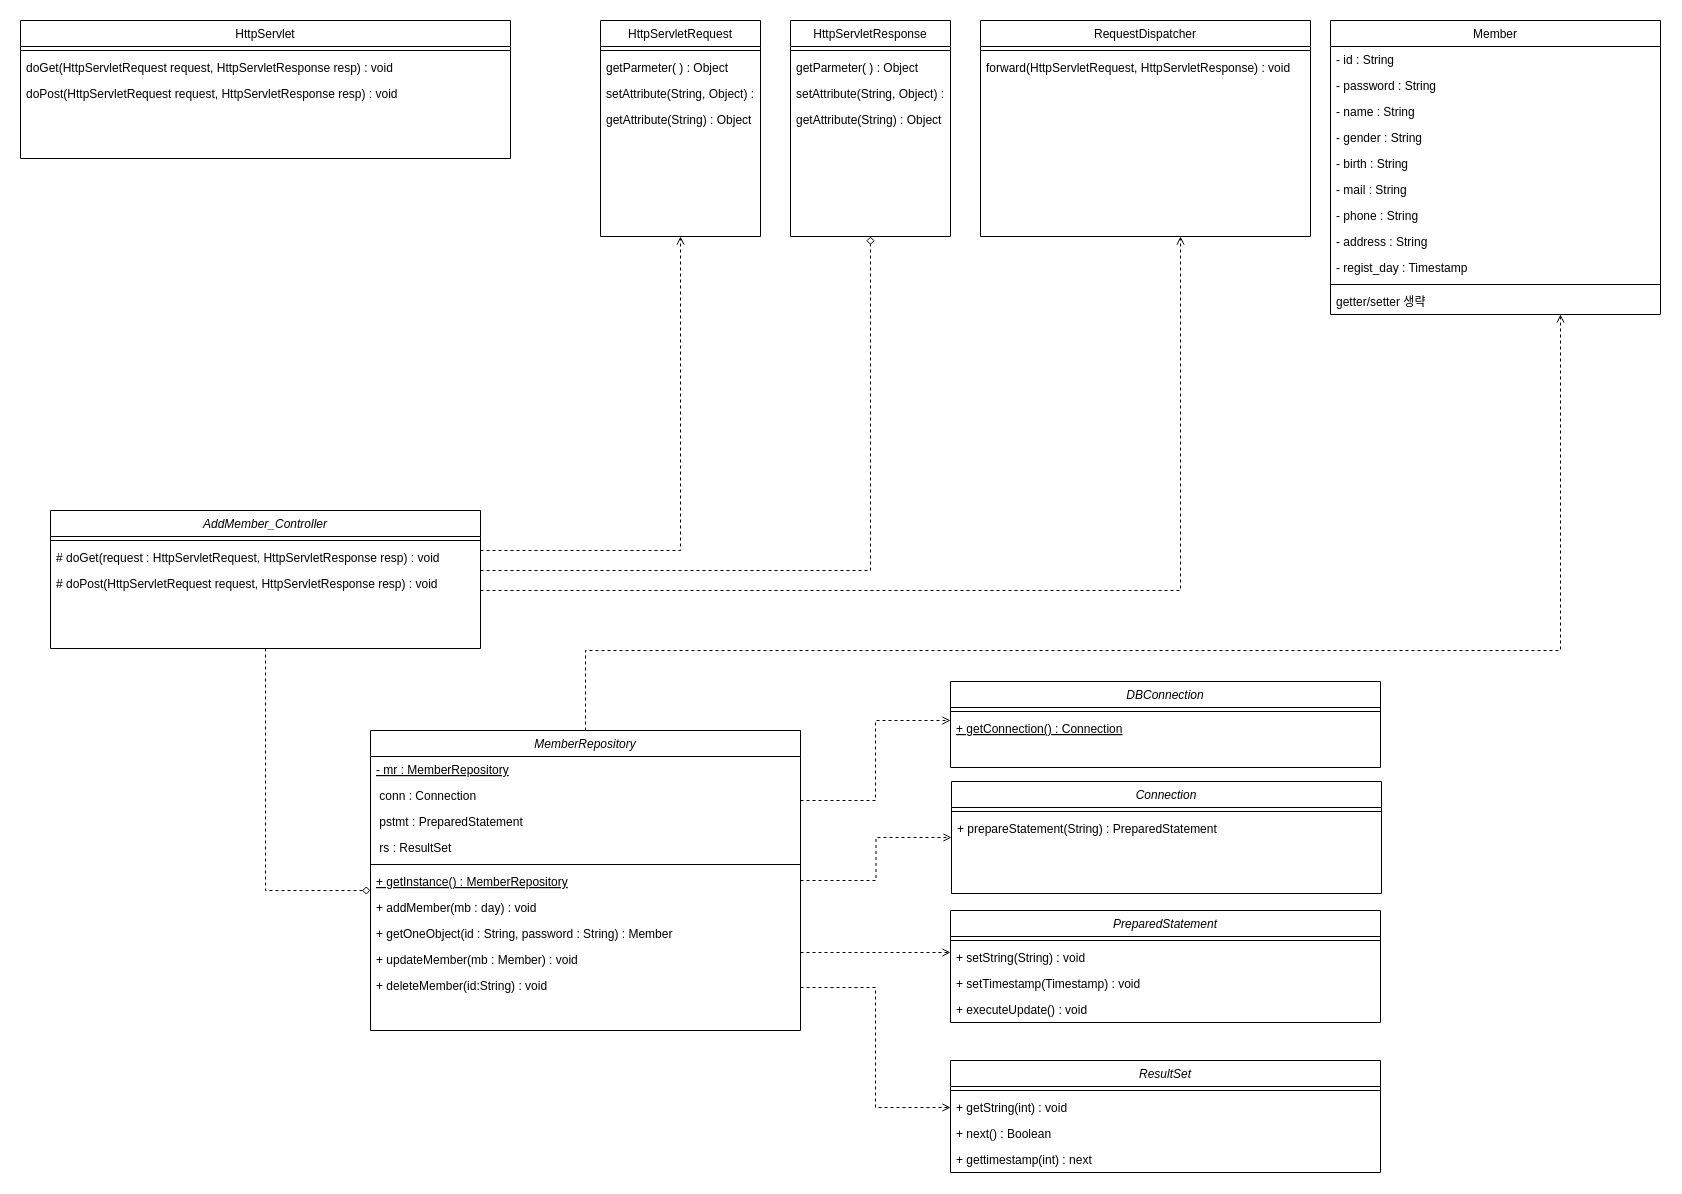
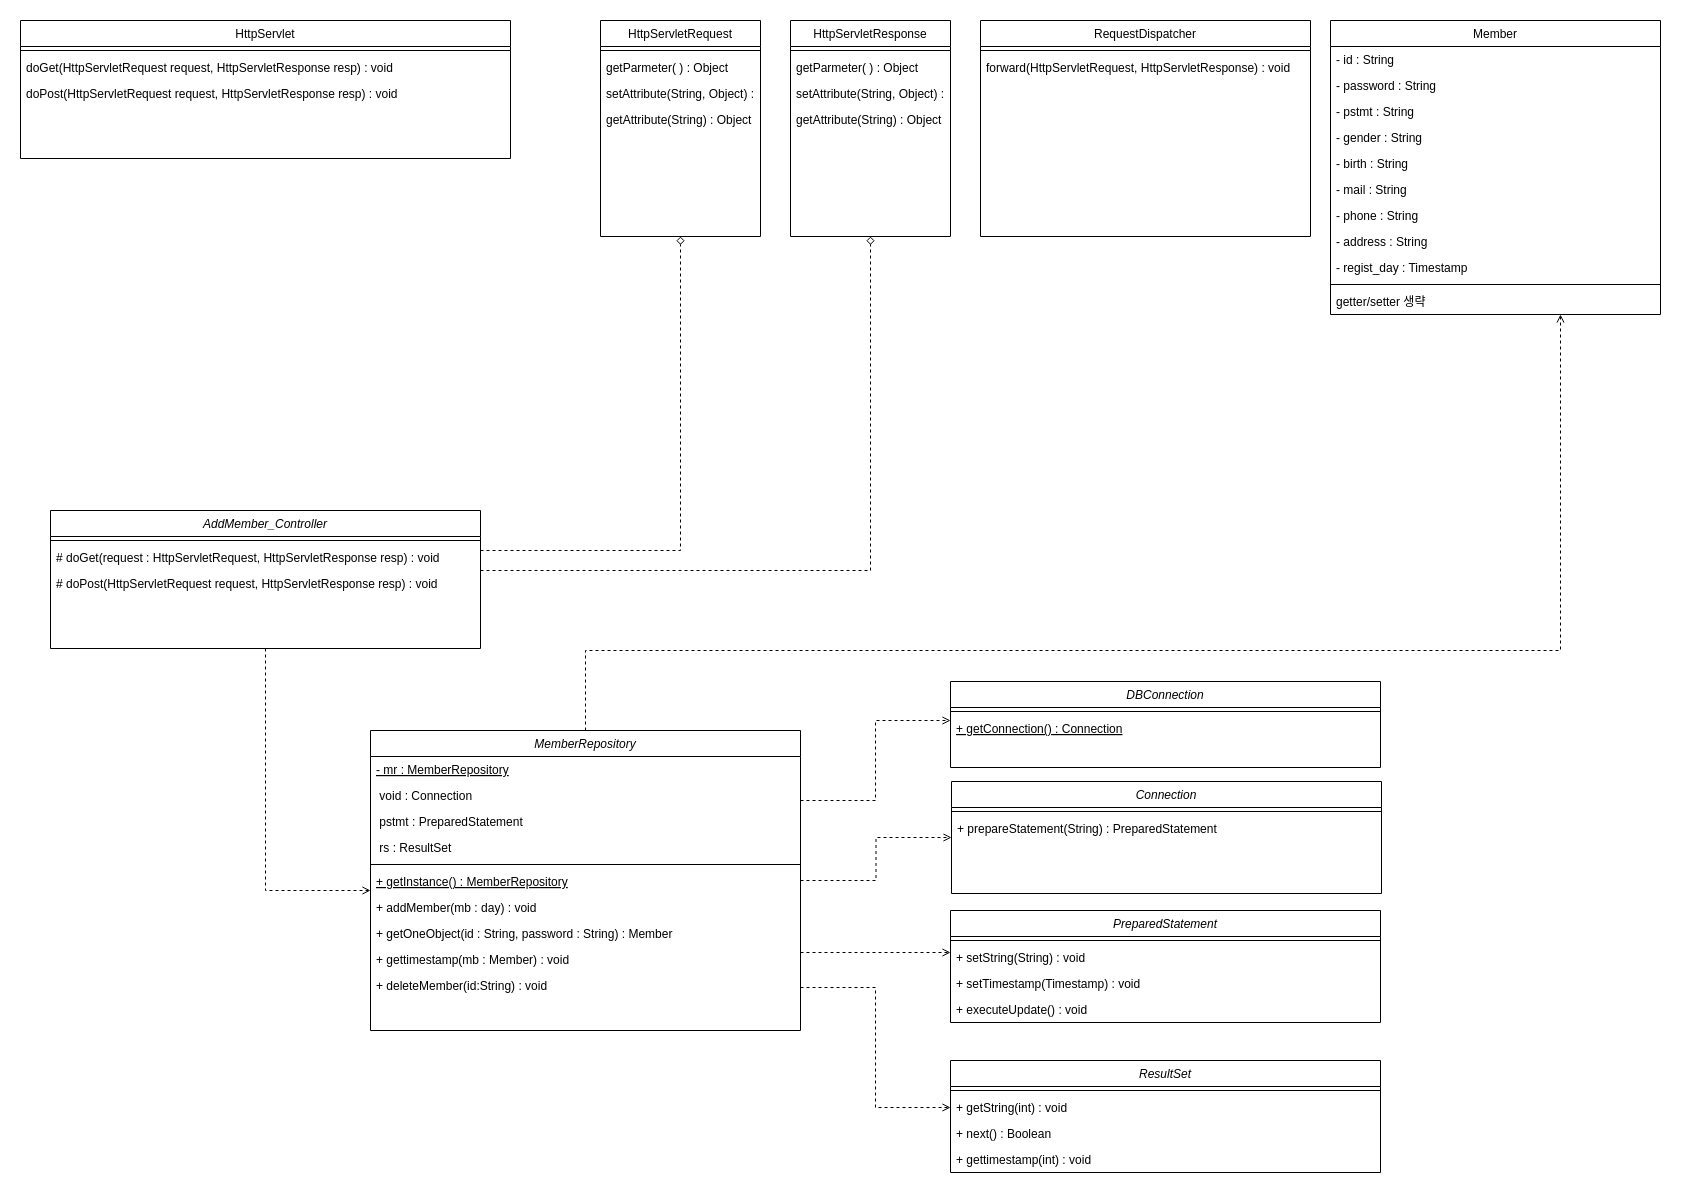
node "- name : String": label "- name : String" -> "- pstmt : String"
edge "AddMember_Controller" -> "HttpServletRequest": arrowhead open -> diamond
edge "AddMember_Controller" -> "RequestDispatcher": removed
node "conn : Connection": label "conn : Connection" -> "void : Connection"
edge "AddMember_Controller" -> "MemberRepository": arrowhead diamond -> open
node "+ updateMember(mb : Member) : void": label "+ updateMember(mb : Member) : void" -> "+ gettimestamp(mb : Member) : void"
node "+ gettimestamp(int) : next": label "+ gettimestamp(int) : next" -> "+ gettimestamp(int) : void"
